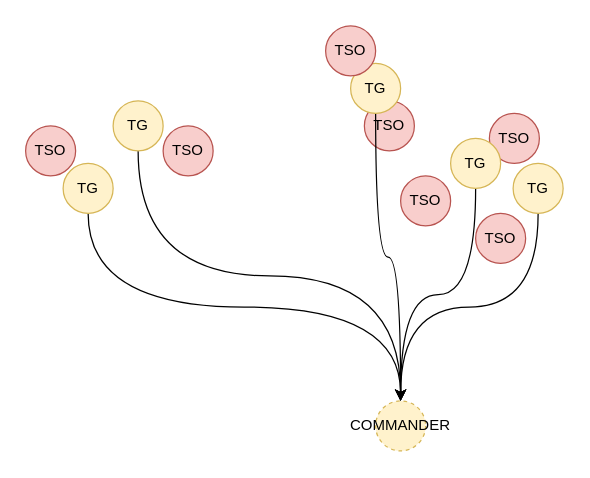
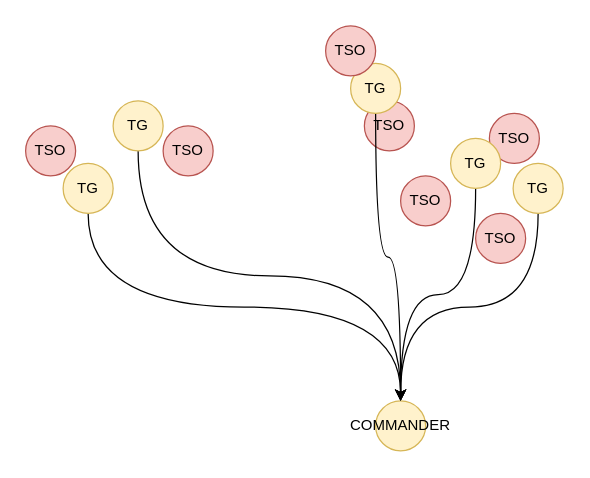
node "COMMANDER": style dashed -> solid
